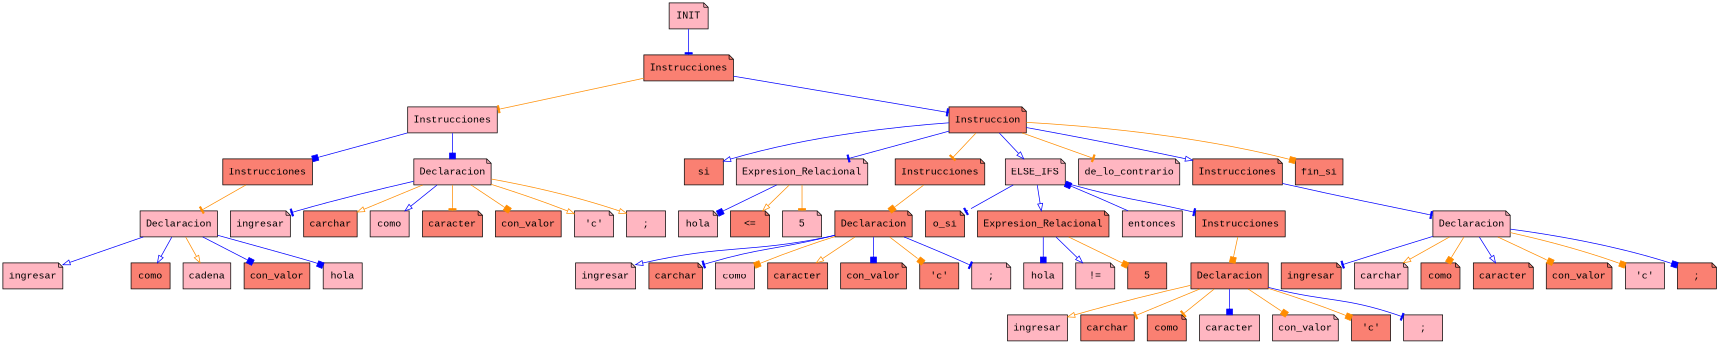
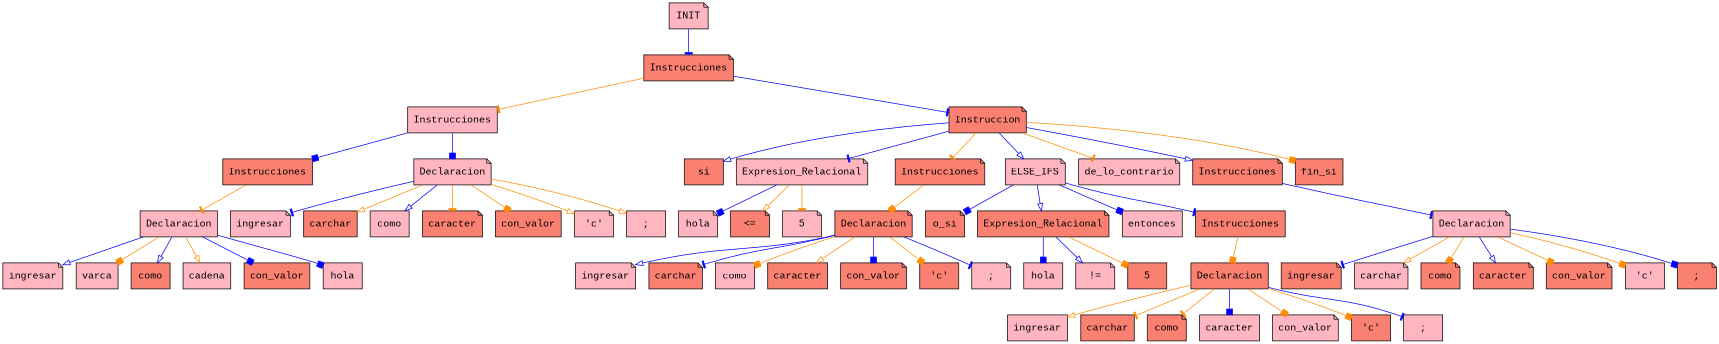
edge "ELSE_IFS" -> "o_si": arrowhead tee -> box
edge "entonces" -> "ELSE_IFS": reversed
node "varca": added
